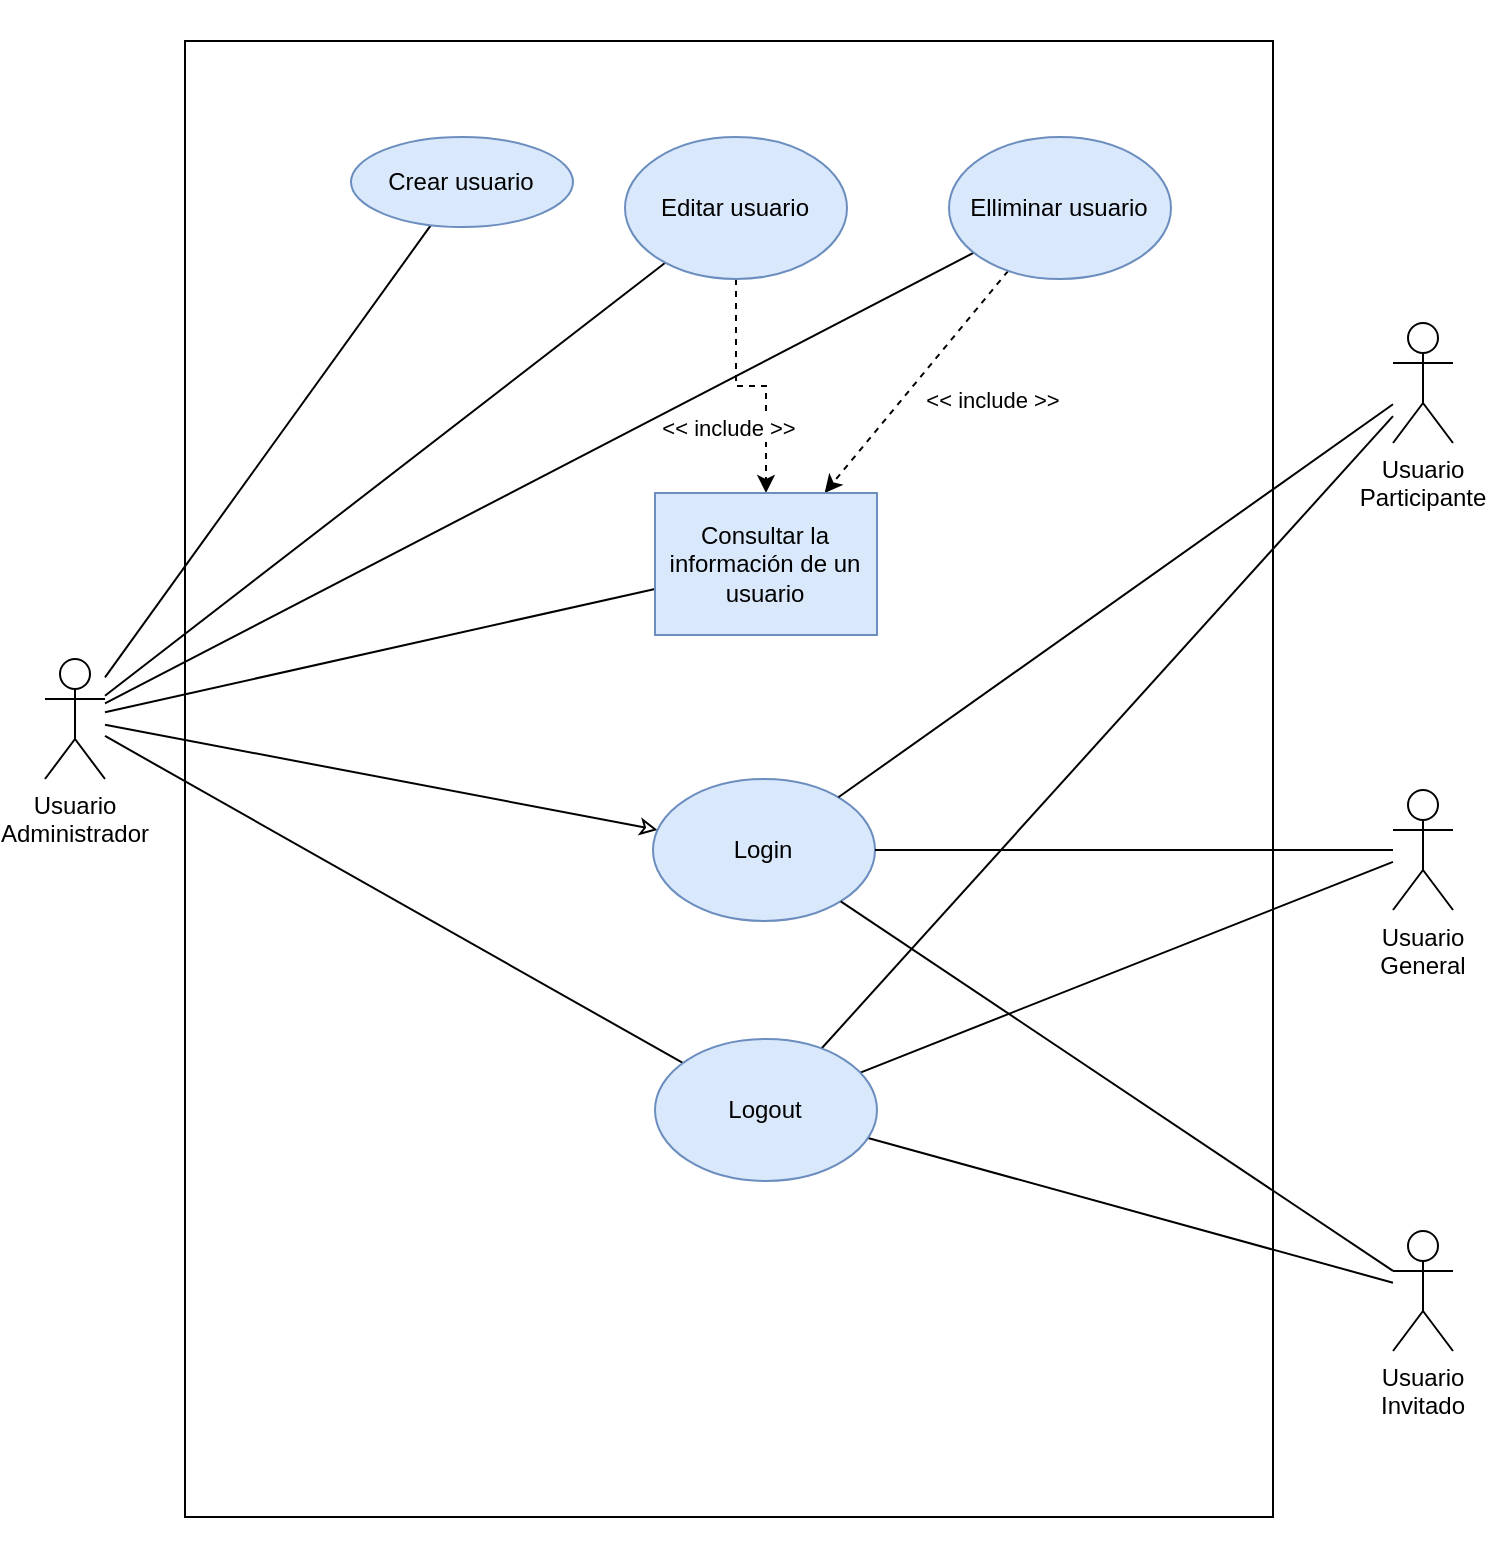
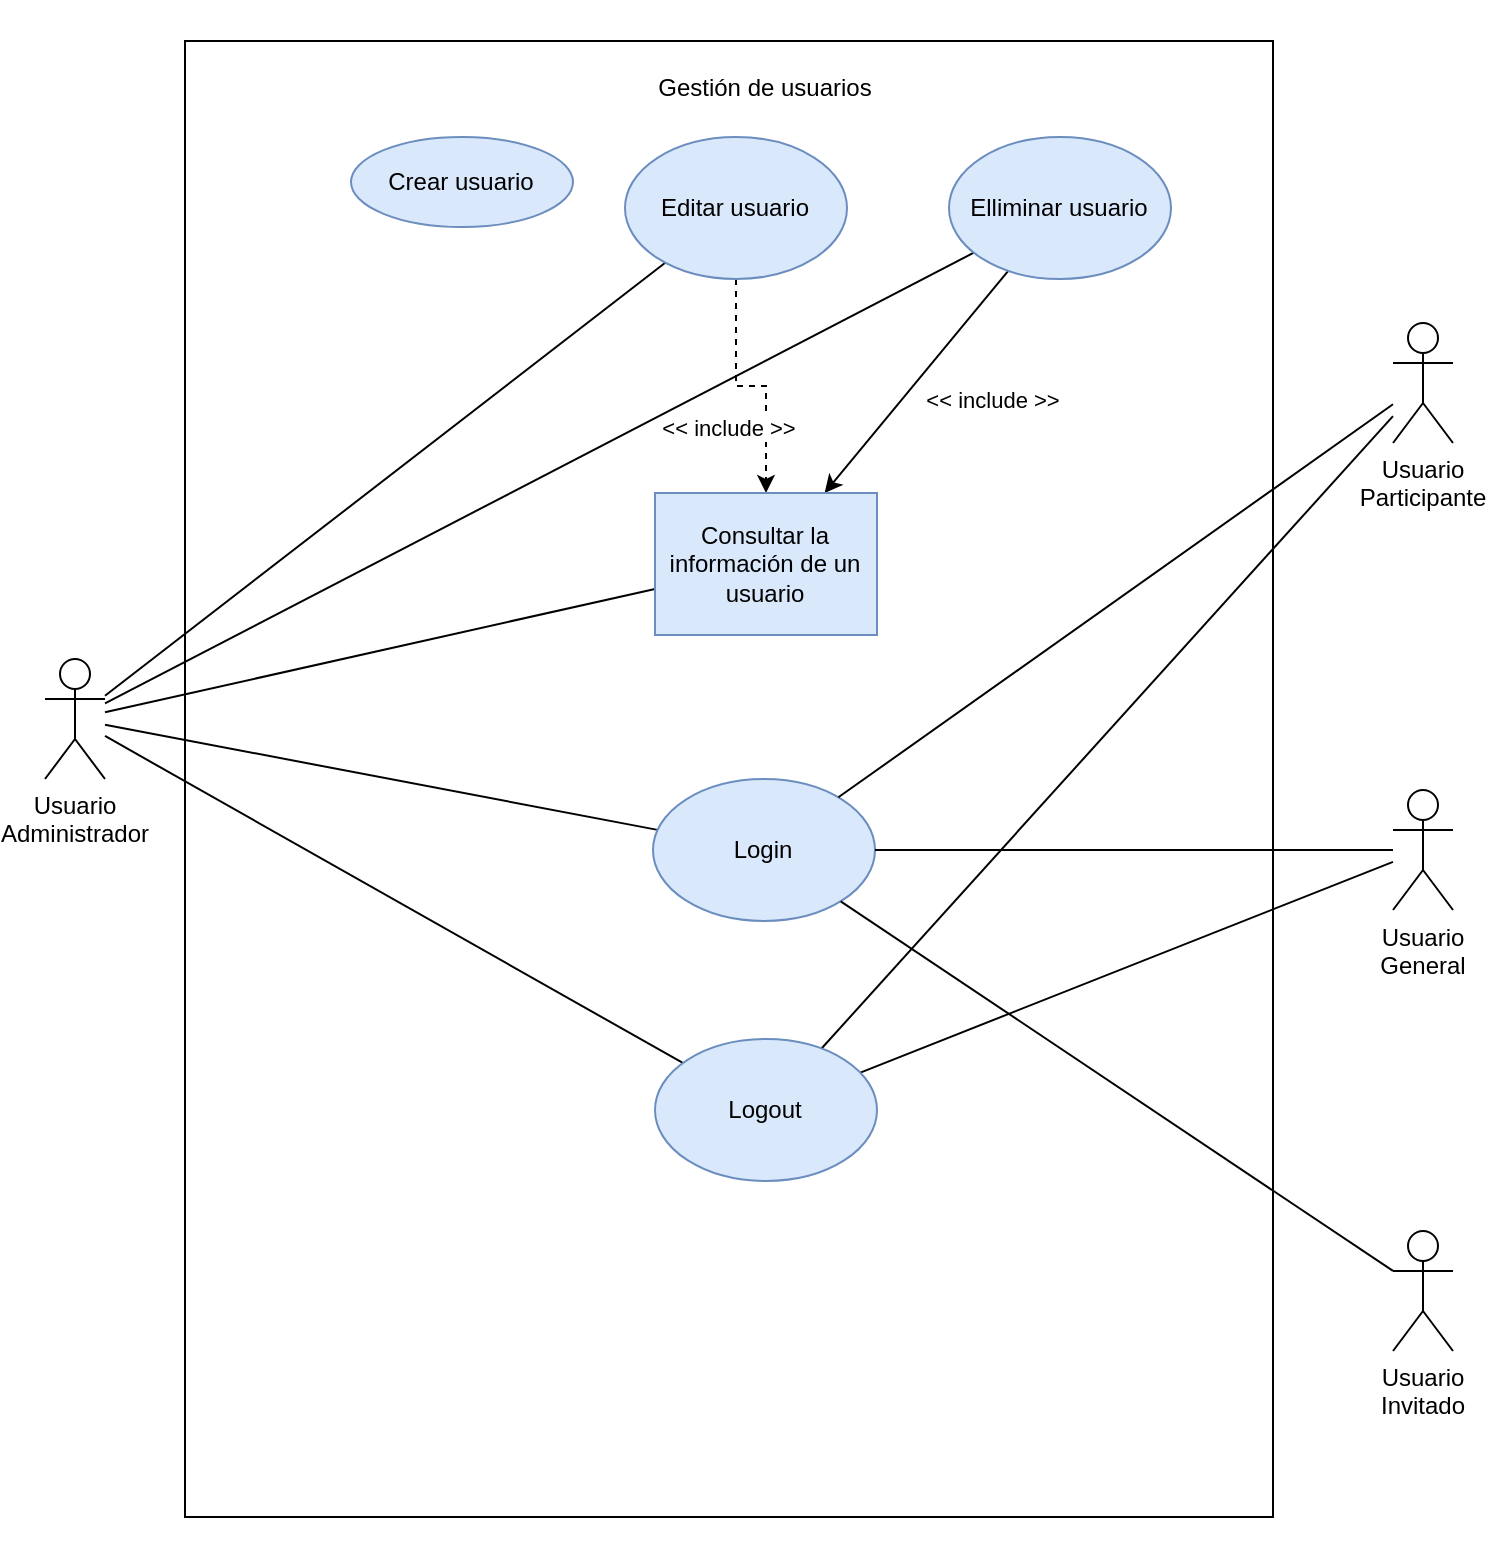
node "Gestión de usuarios": added
edge "Elliminar usuario" -> "Consultar la información de un usuario": style dashed -> solid
edge "Crear usuario" -- "Usuario Administrador": removed
edge "Usuario Administrador" -> "Login": arrowhead classic -> none
edge "Logout" -- "Usuario Invitado": removed
